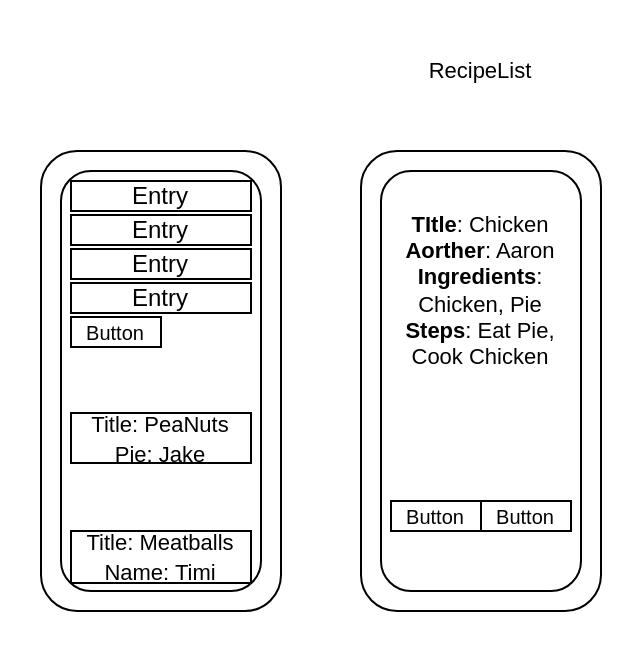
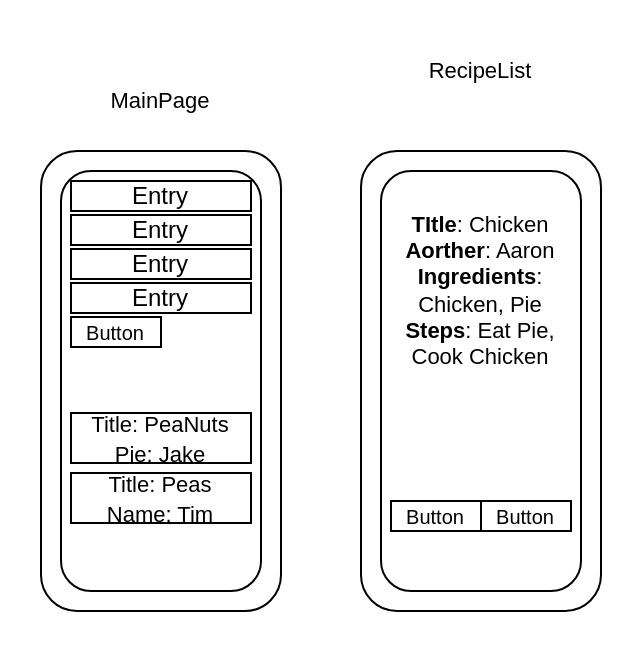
node "MainPage": added
node "Title: PeasName: Tim": added
node "Title: MeatballsName: Timi": removed
